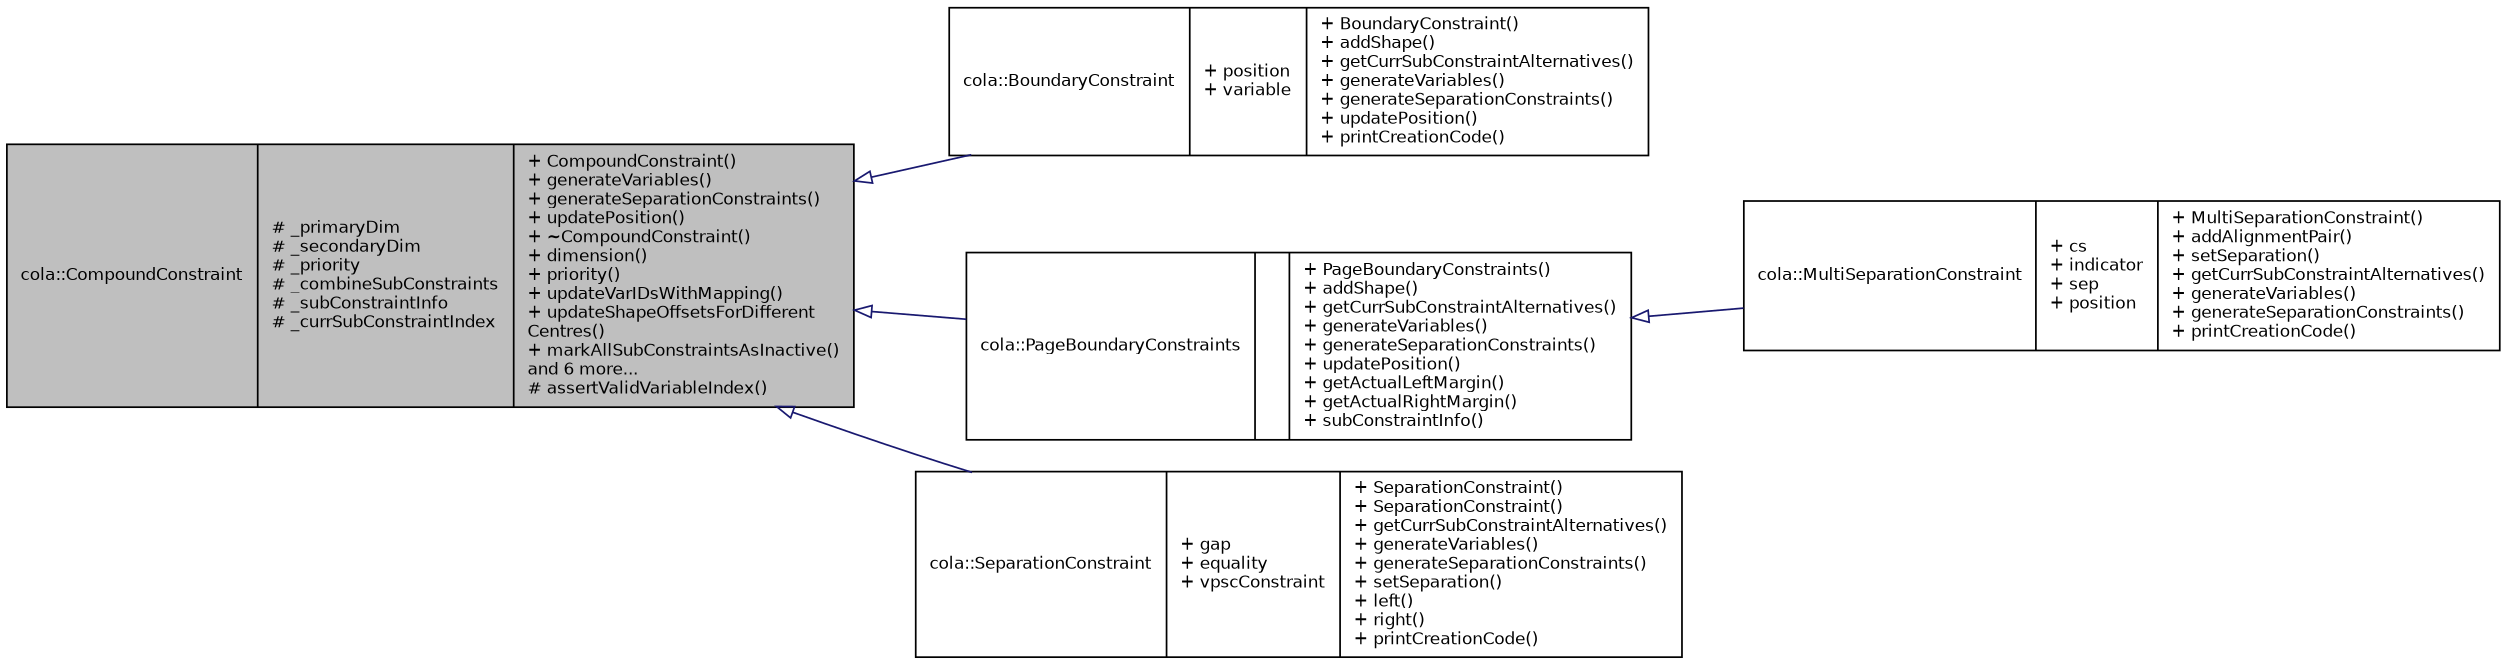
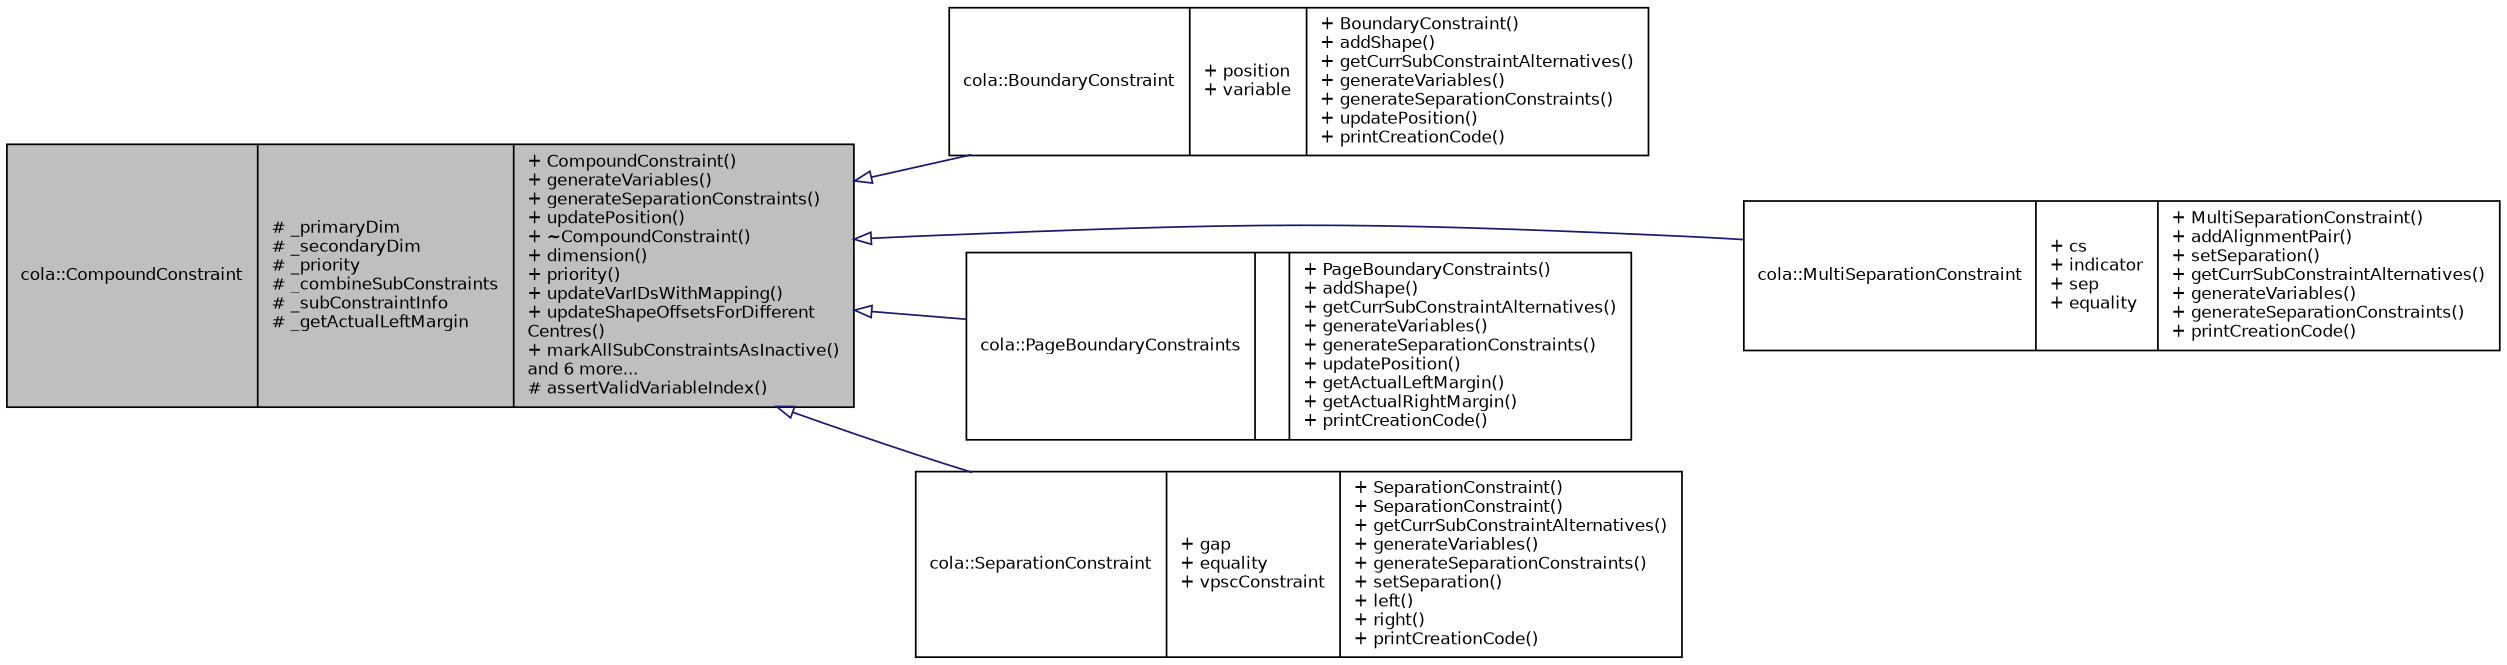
node "cola::MultiSeparationConstraint": text "+ position" -> "+ equality"
edge "cola::MultiSeparationConstraint" -> "cola::PageBoundaryConstraints": now "cola::MultiSeparationConstraint" -> "cola::CompoundConstraint"
node "cola::CompoundConstraint": text "# _currSubConstraintIndex" -> "# _getActualLeftMargin"
node "cola::PageBoundaryConstraints": text "+ subConstraintInfo()" -> "+ printCreationCode()"
